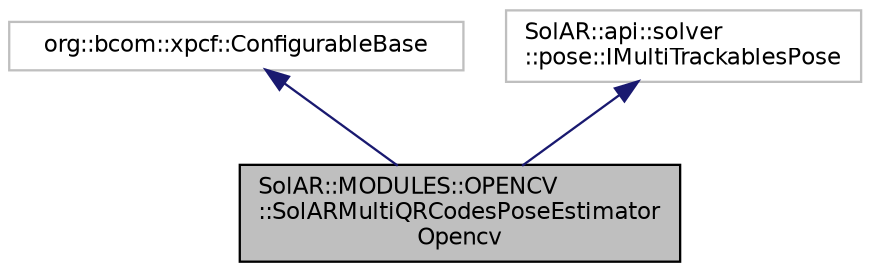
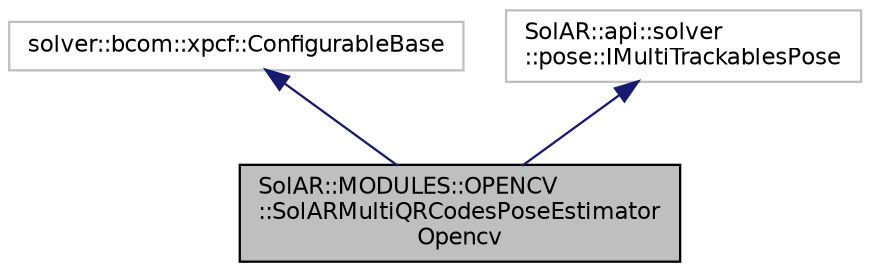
node "org::bcom::xpcf::ConfigurableBase": label "org::bcom::xpcf::ConfigurableBase" -> "solver::bcom::xpcf::ConfigurableBase"
